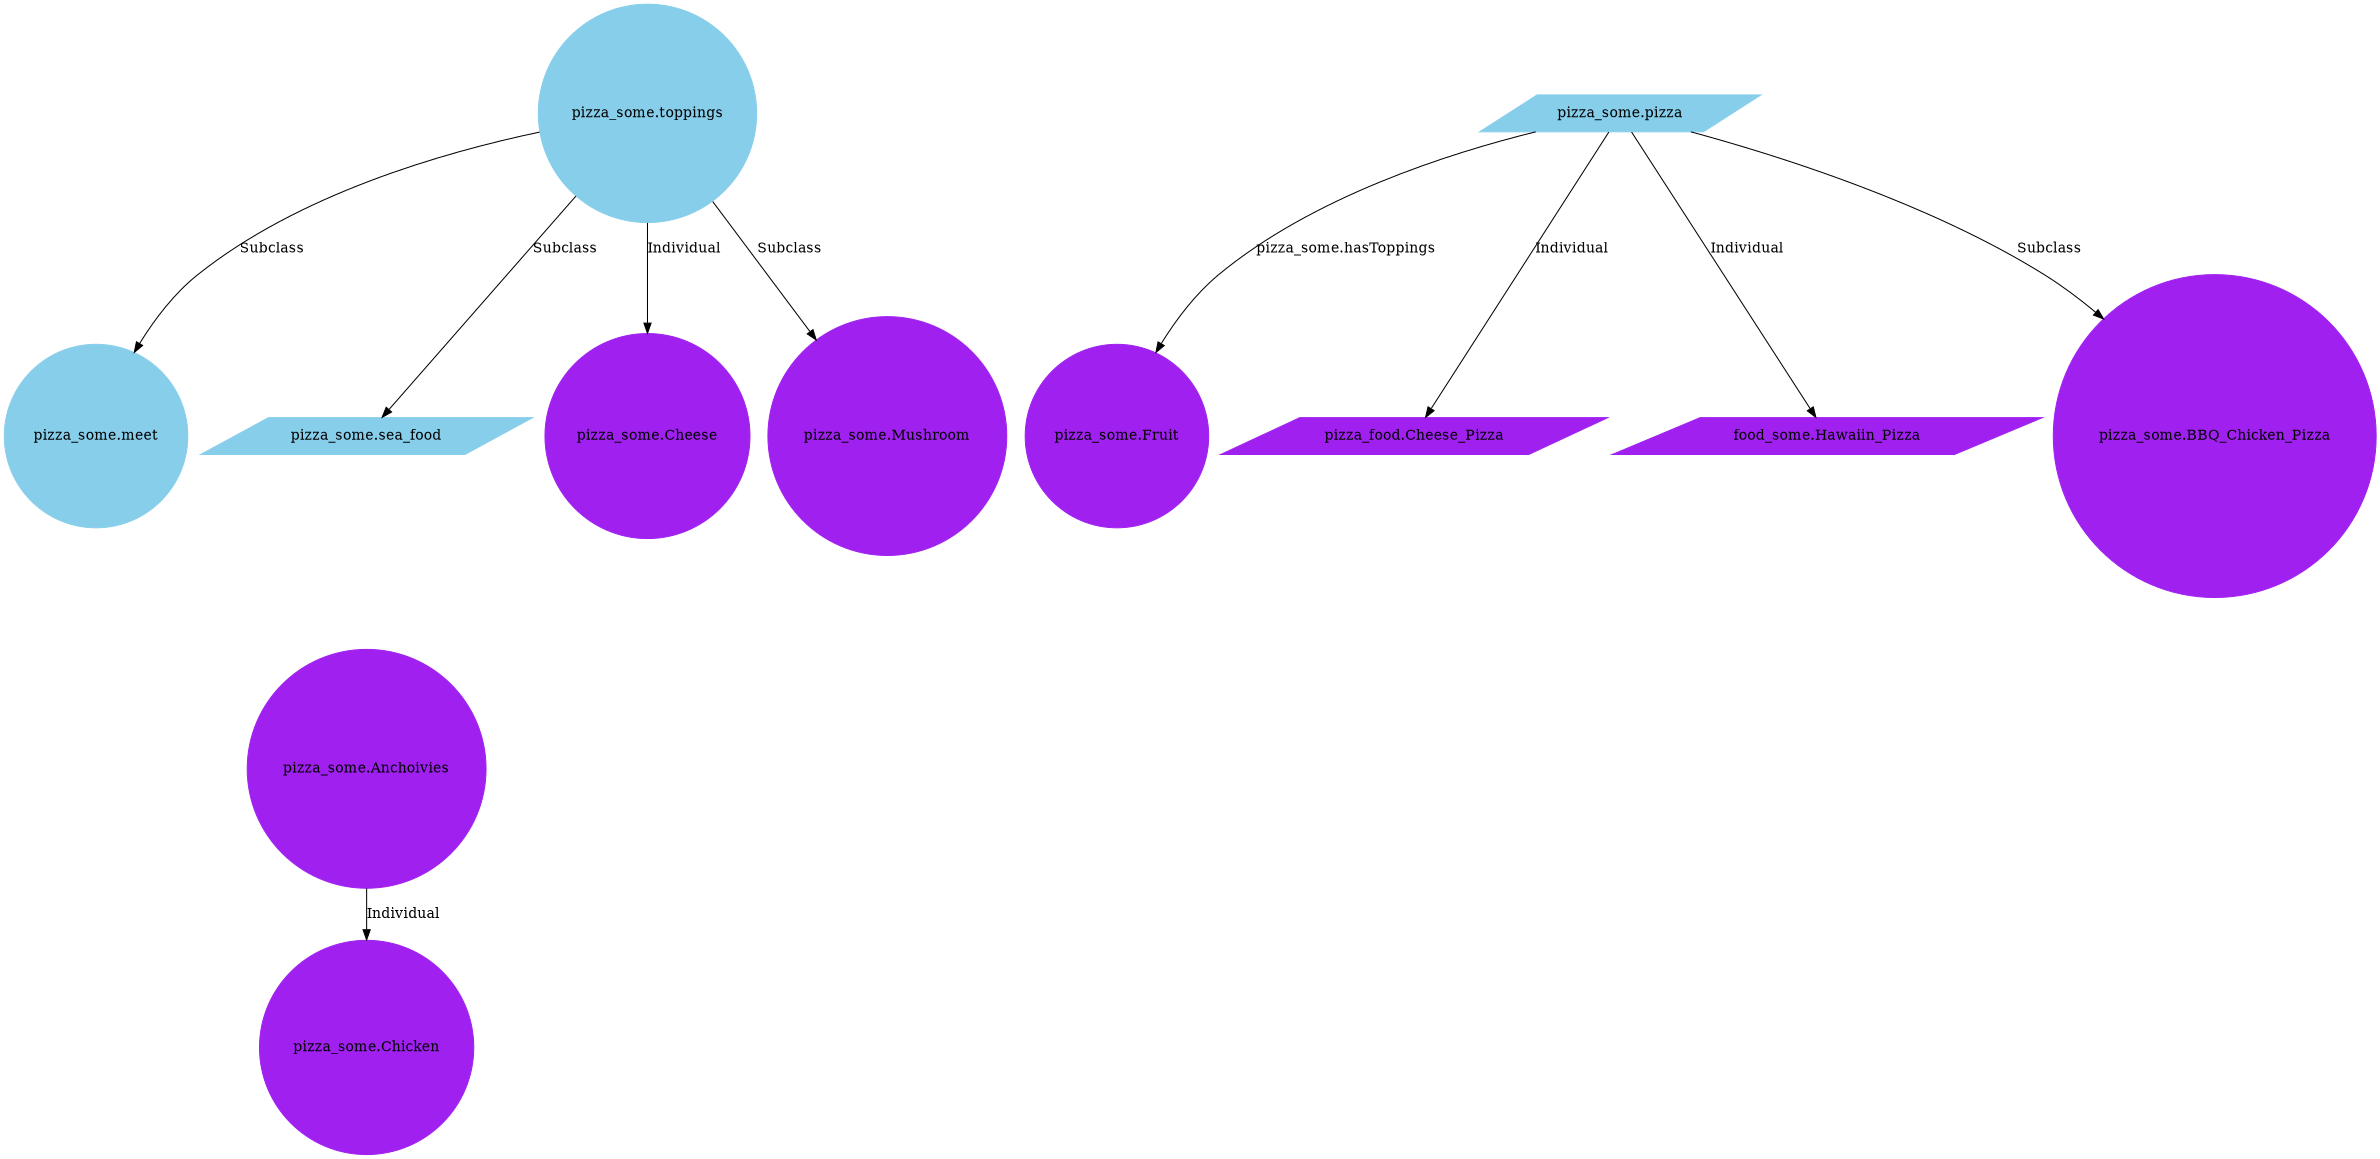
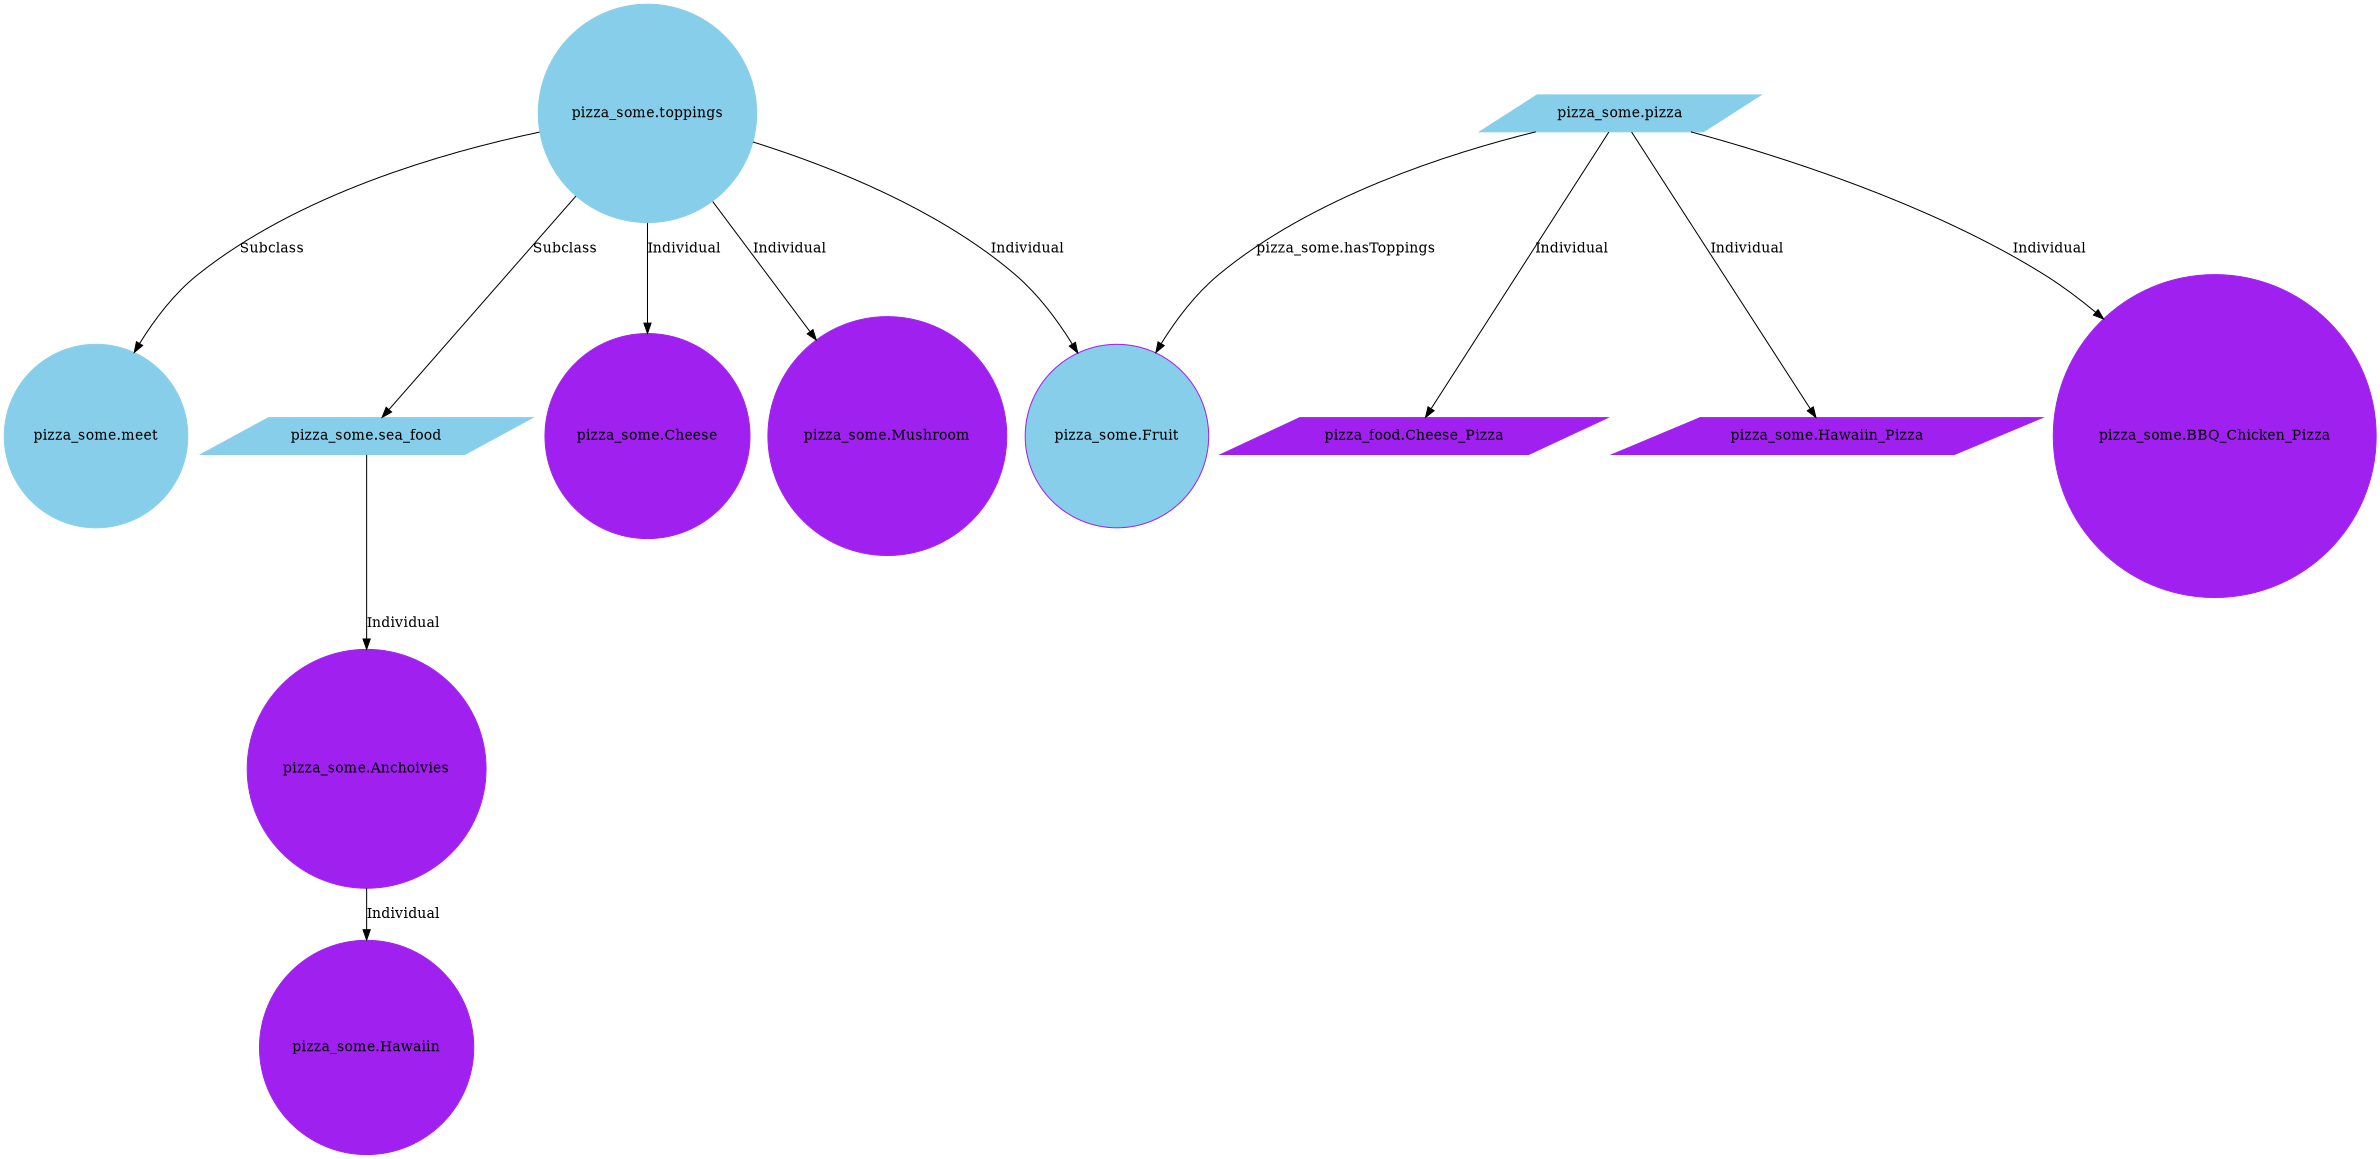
edge "pizza_some.toppings" -> "pizza_some.Fruit": added, label "Individual"
edge "pizza_some.toppings" -> "pizza_some.Mushroom": label "Subclass" -> "Individual"
edge "pizza_some.pizza" -> "pizza_some.BBQ_Chicken_Pizza": label "Subclass" -> "Individual"
node "pizza_some.Fruit": fillcolor purple -> skyblue
node "food_some.Hawaiin_Pizza": label "food_some.Hawaiin_Pizza" -> "pizza_some.Hawaiin_Pizza"
edge "pizza_some.sea_food" -> "pizza_some.Anchoivies": added, label "Individual"
node "pizza_some.Chicken": label "pizza_some.Chicken" -> "pizza_some.Hawaiin"
